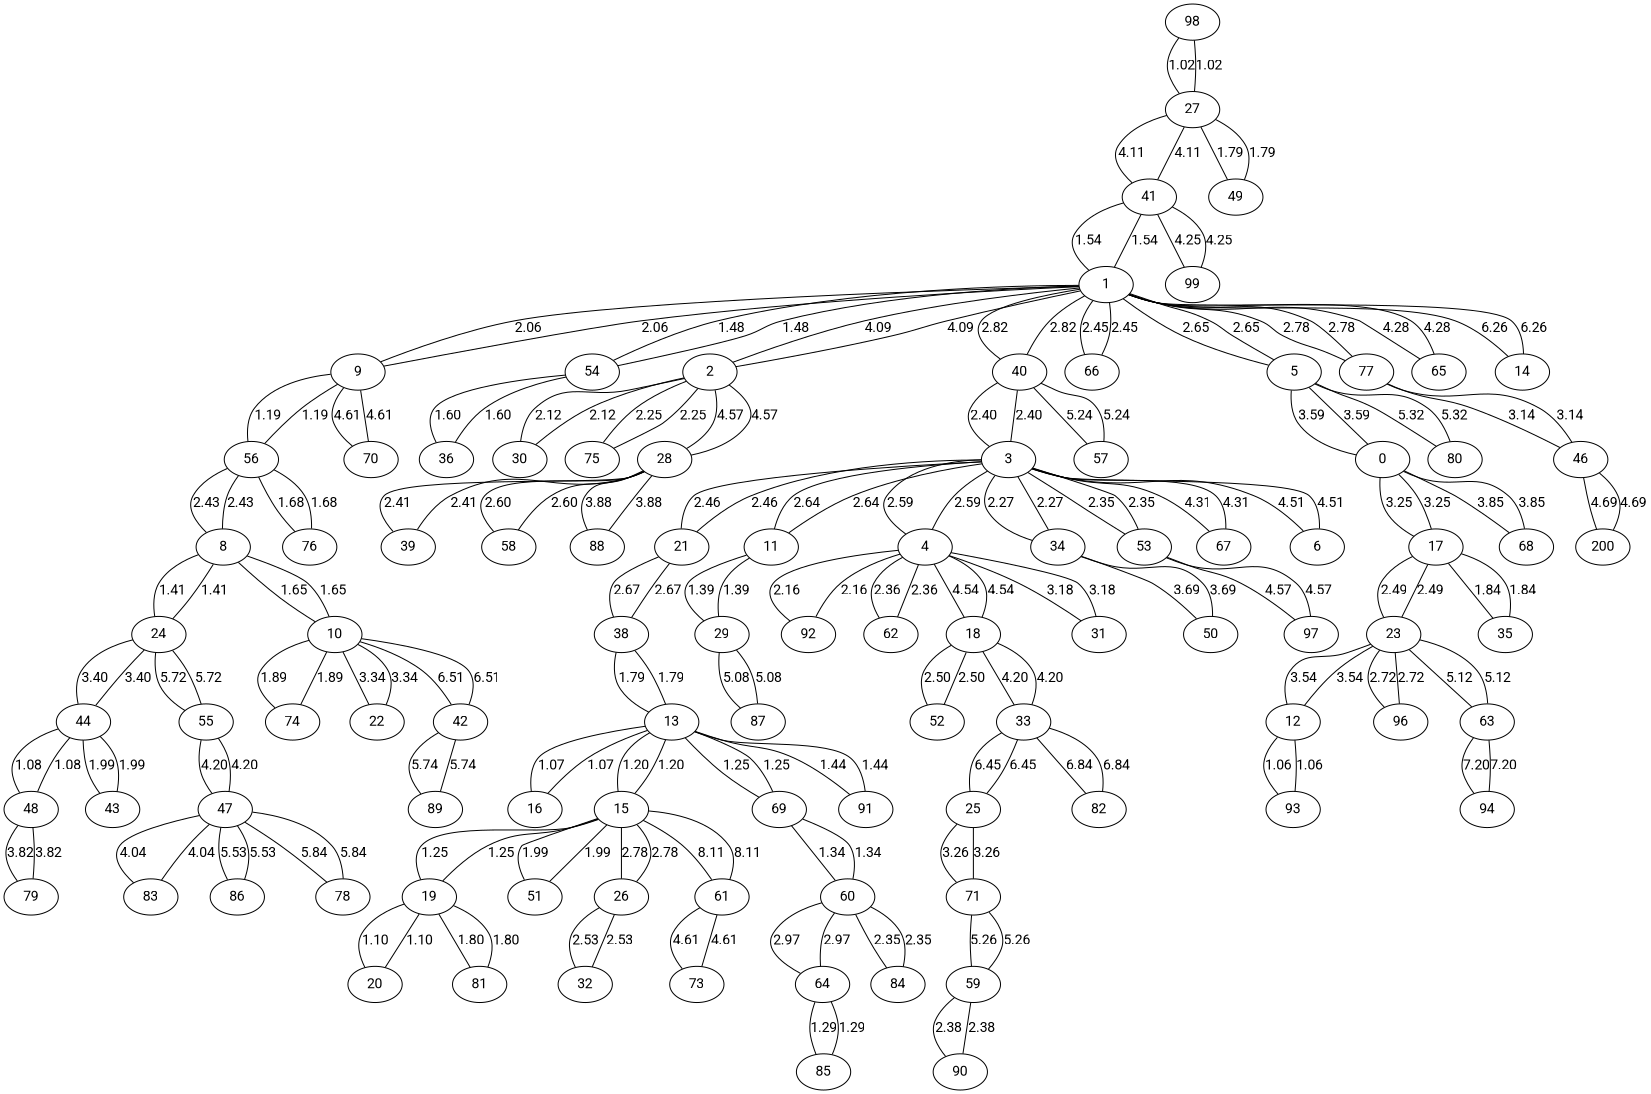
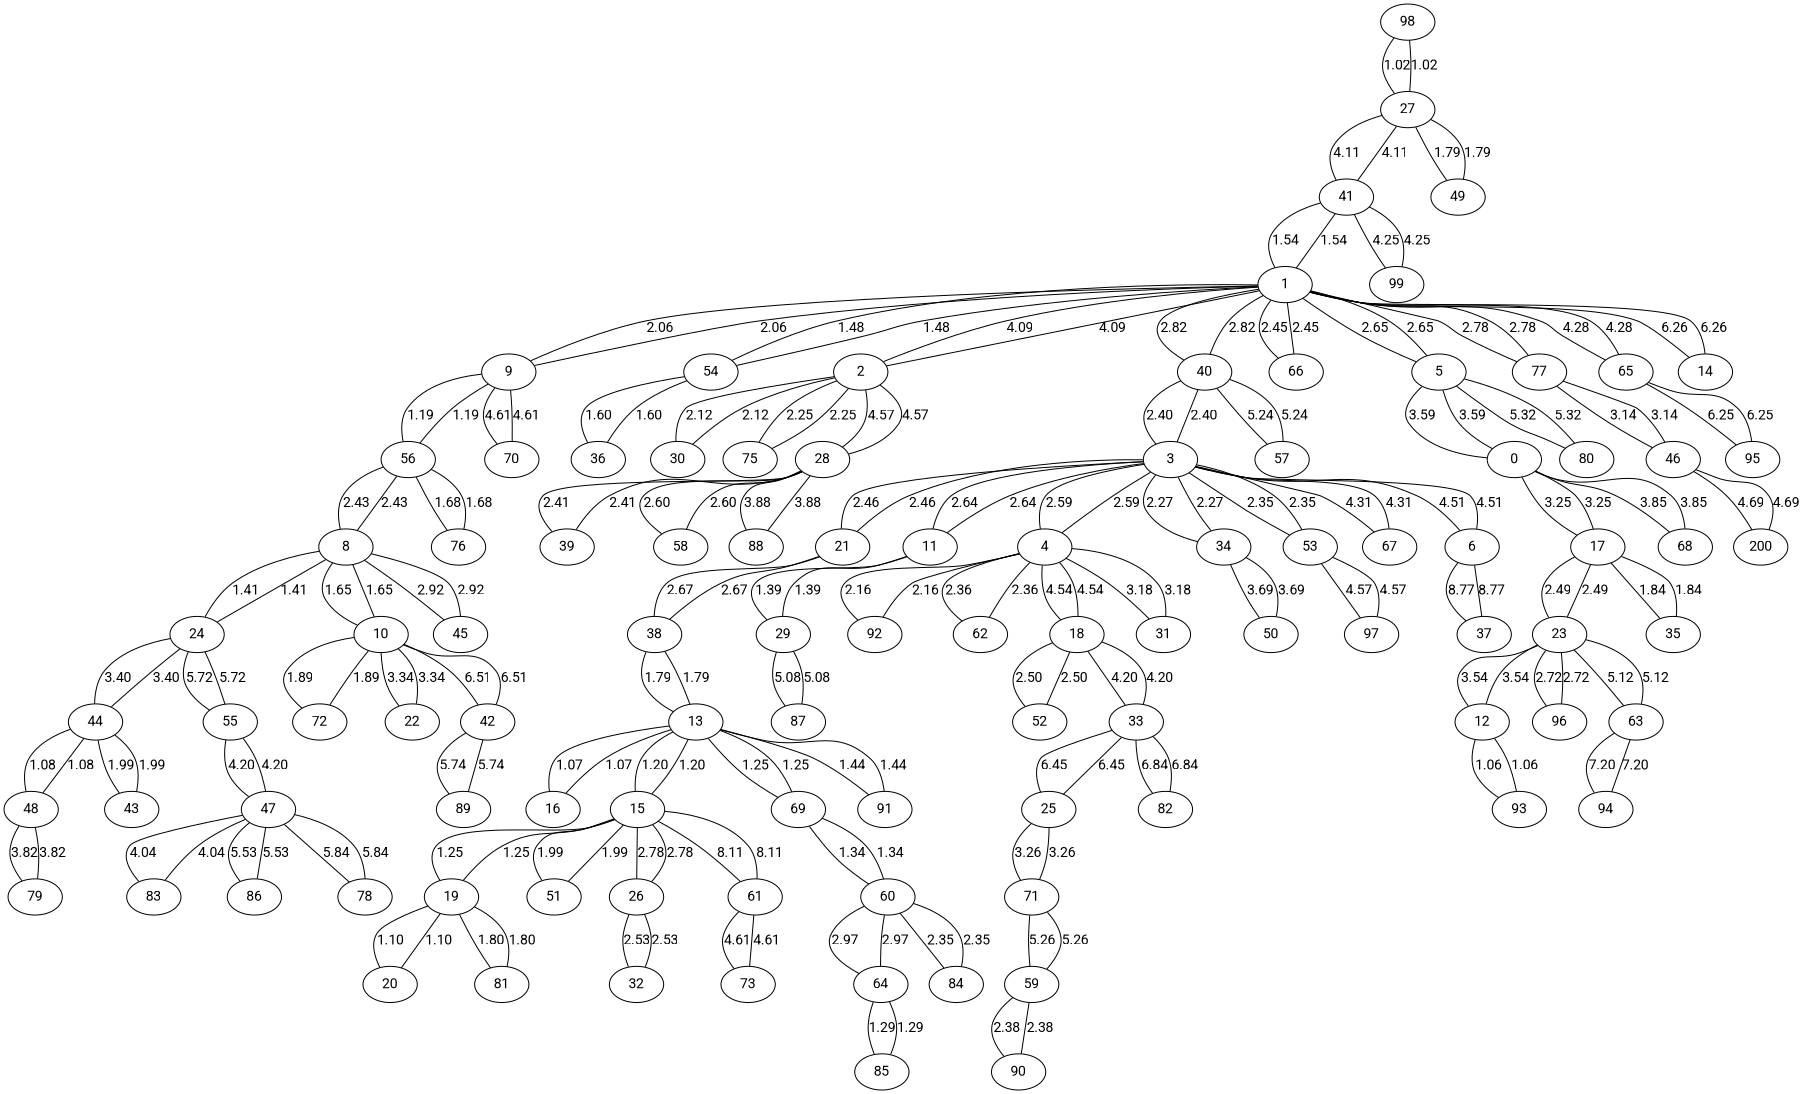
node "95": added
node "45": added
node "37": added
node "74": label "74" -> "72"
